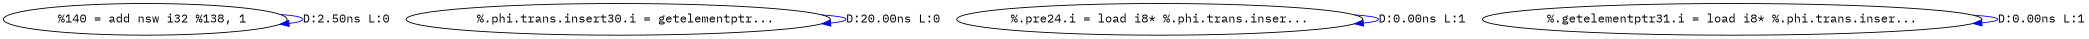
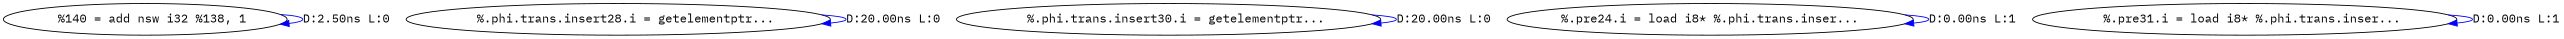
node "%.phi.trans.insert28.i = getelementptr...": added
node "%.getelementptr31.i = load i8* %.phi.trans.inser...": label "%.getelementptr31.i = load i8* %.phi.trans.inser..." -> "%.pre31.i = load i8* %.phi.trans.inser..."
